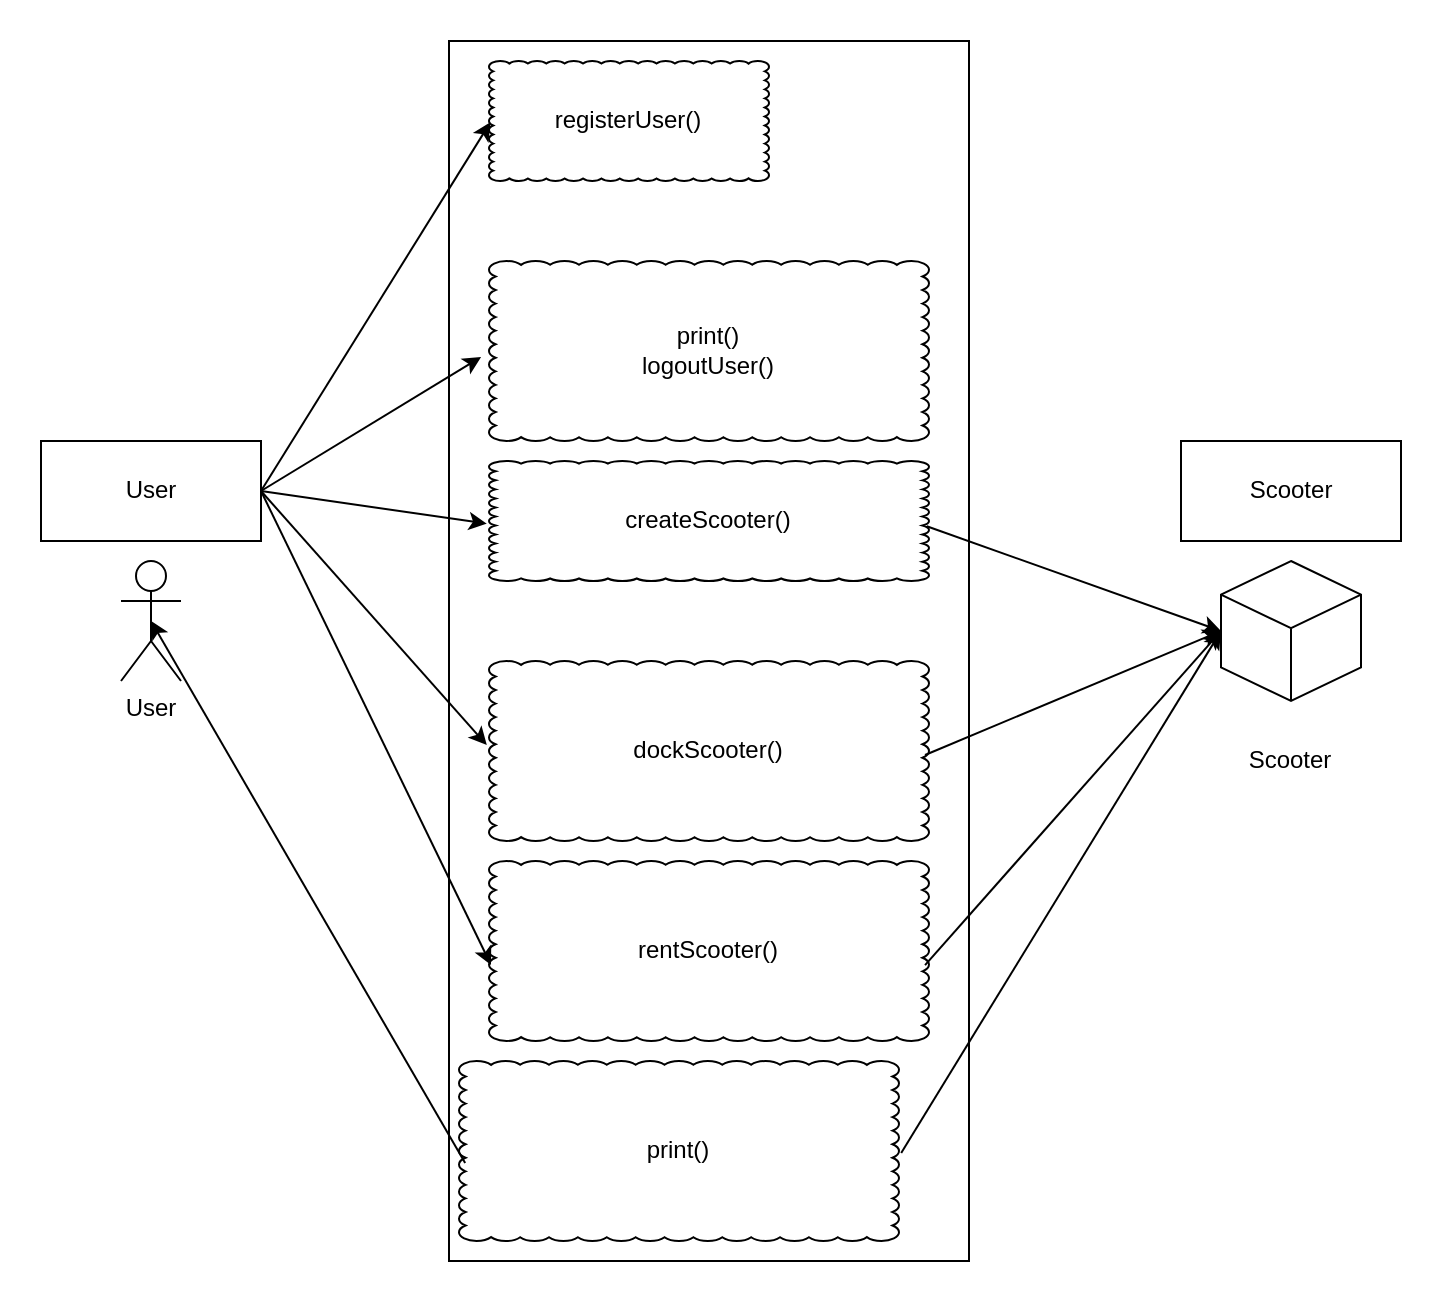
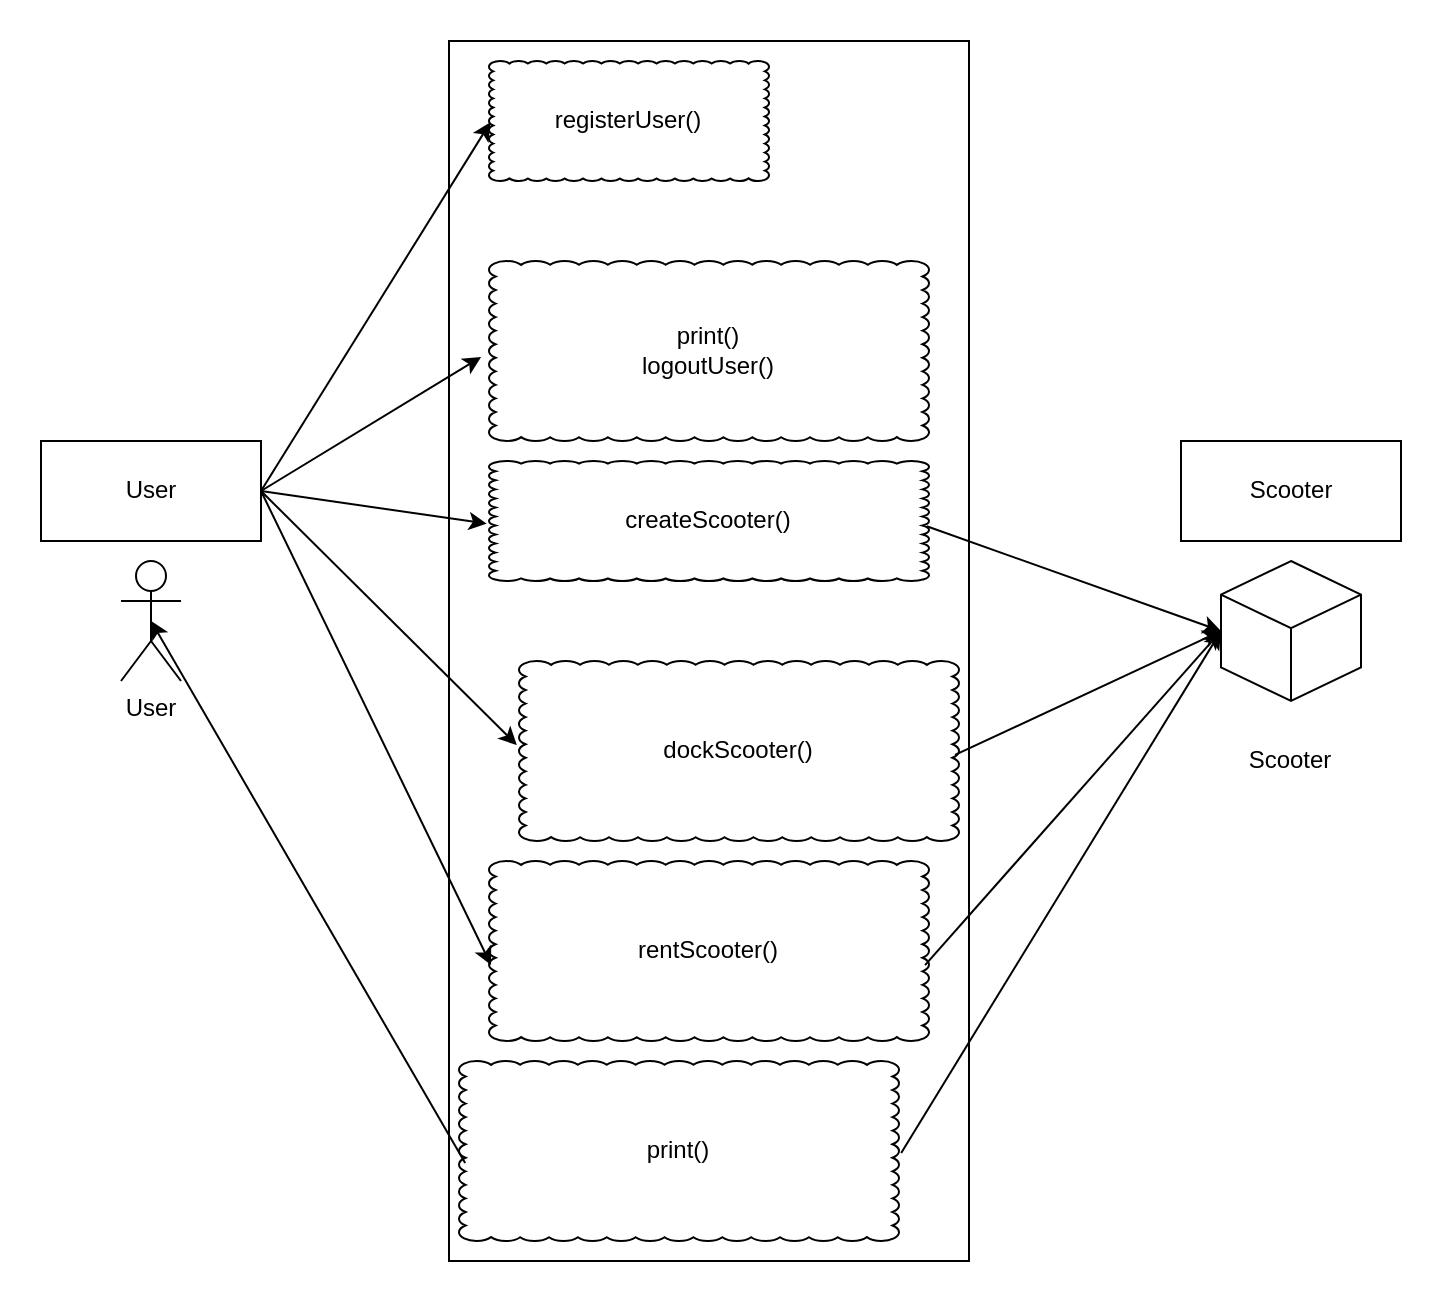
node "dockScooter()": moved (709, 751) -> (739, 751)
